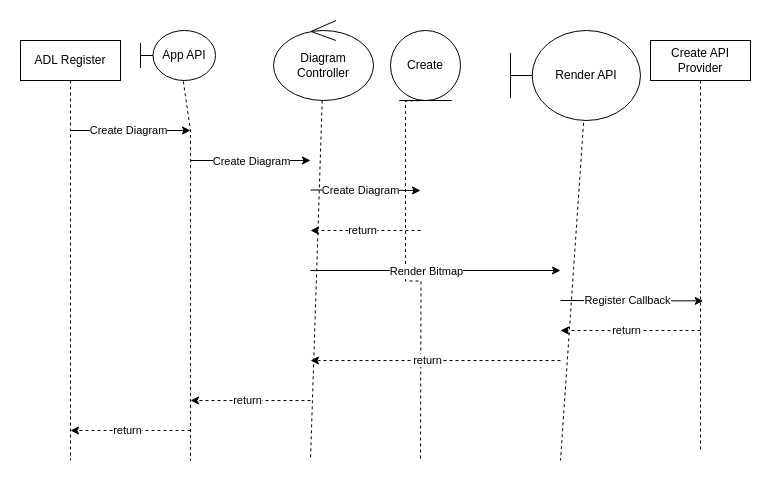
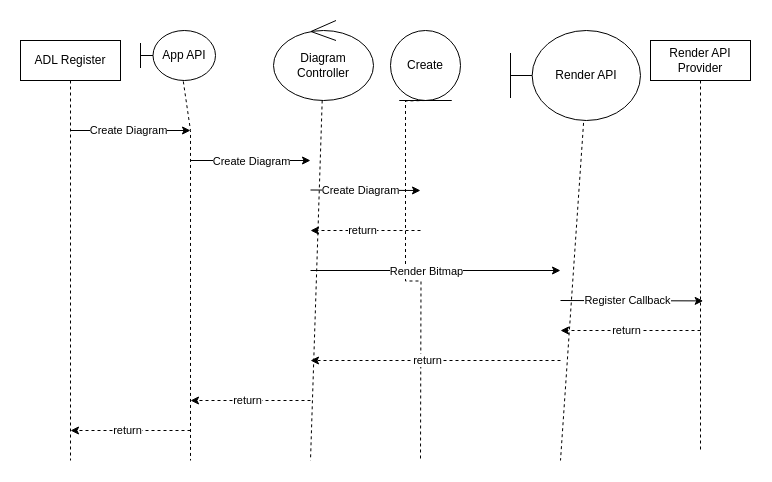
node "Create API Provider": label "Create API Provider" -> "Render API Provider"
